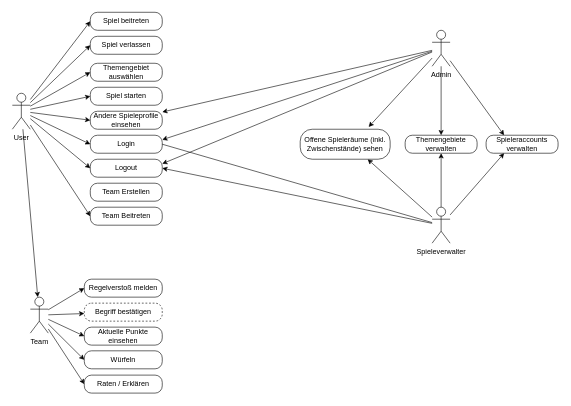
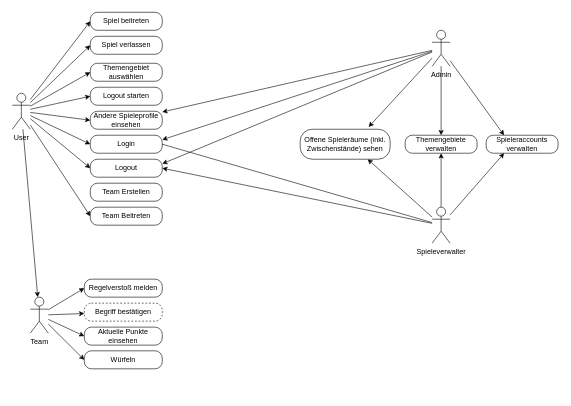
node "Spiel starten": label "Spiel starten" -> "Logout starten"
edge "Team" -> "Raten / Erklären": removed
node "Raten / Erklären": removed
